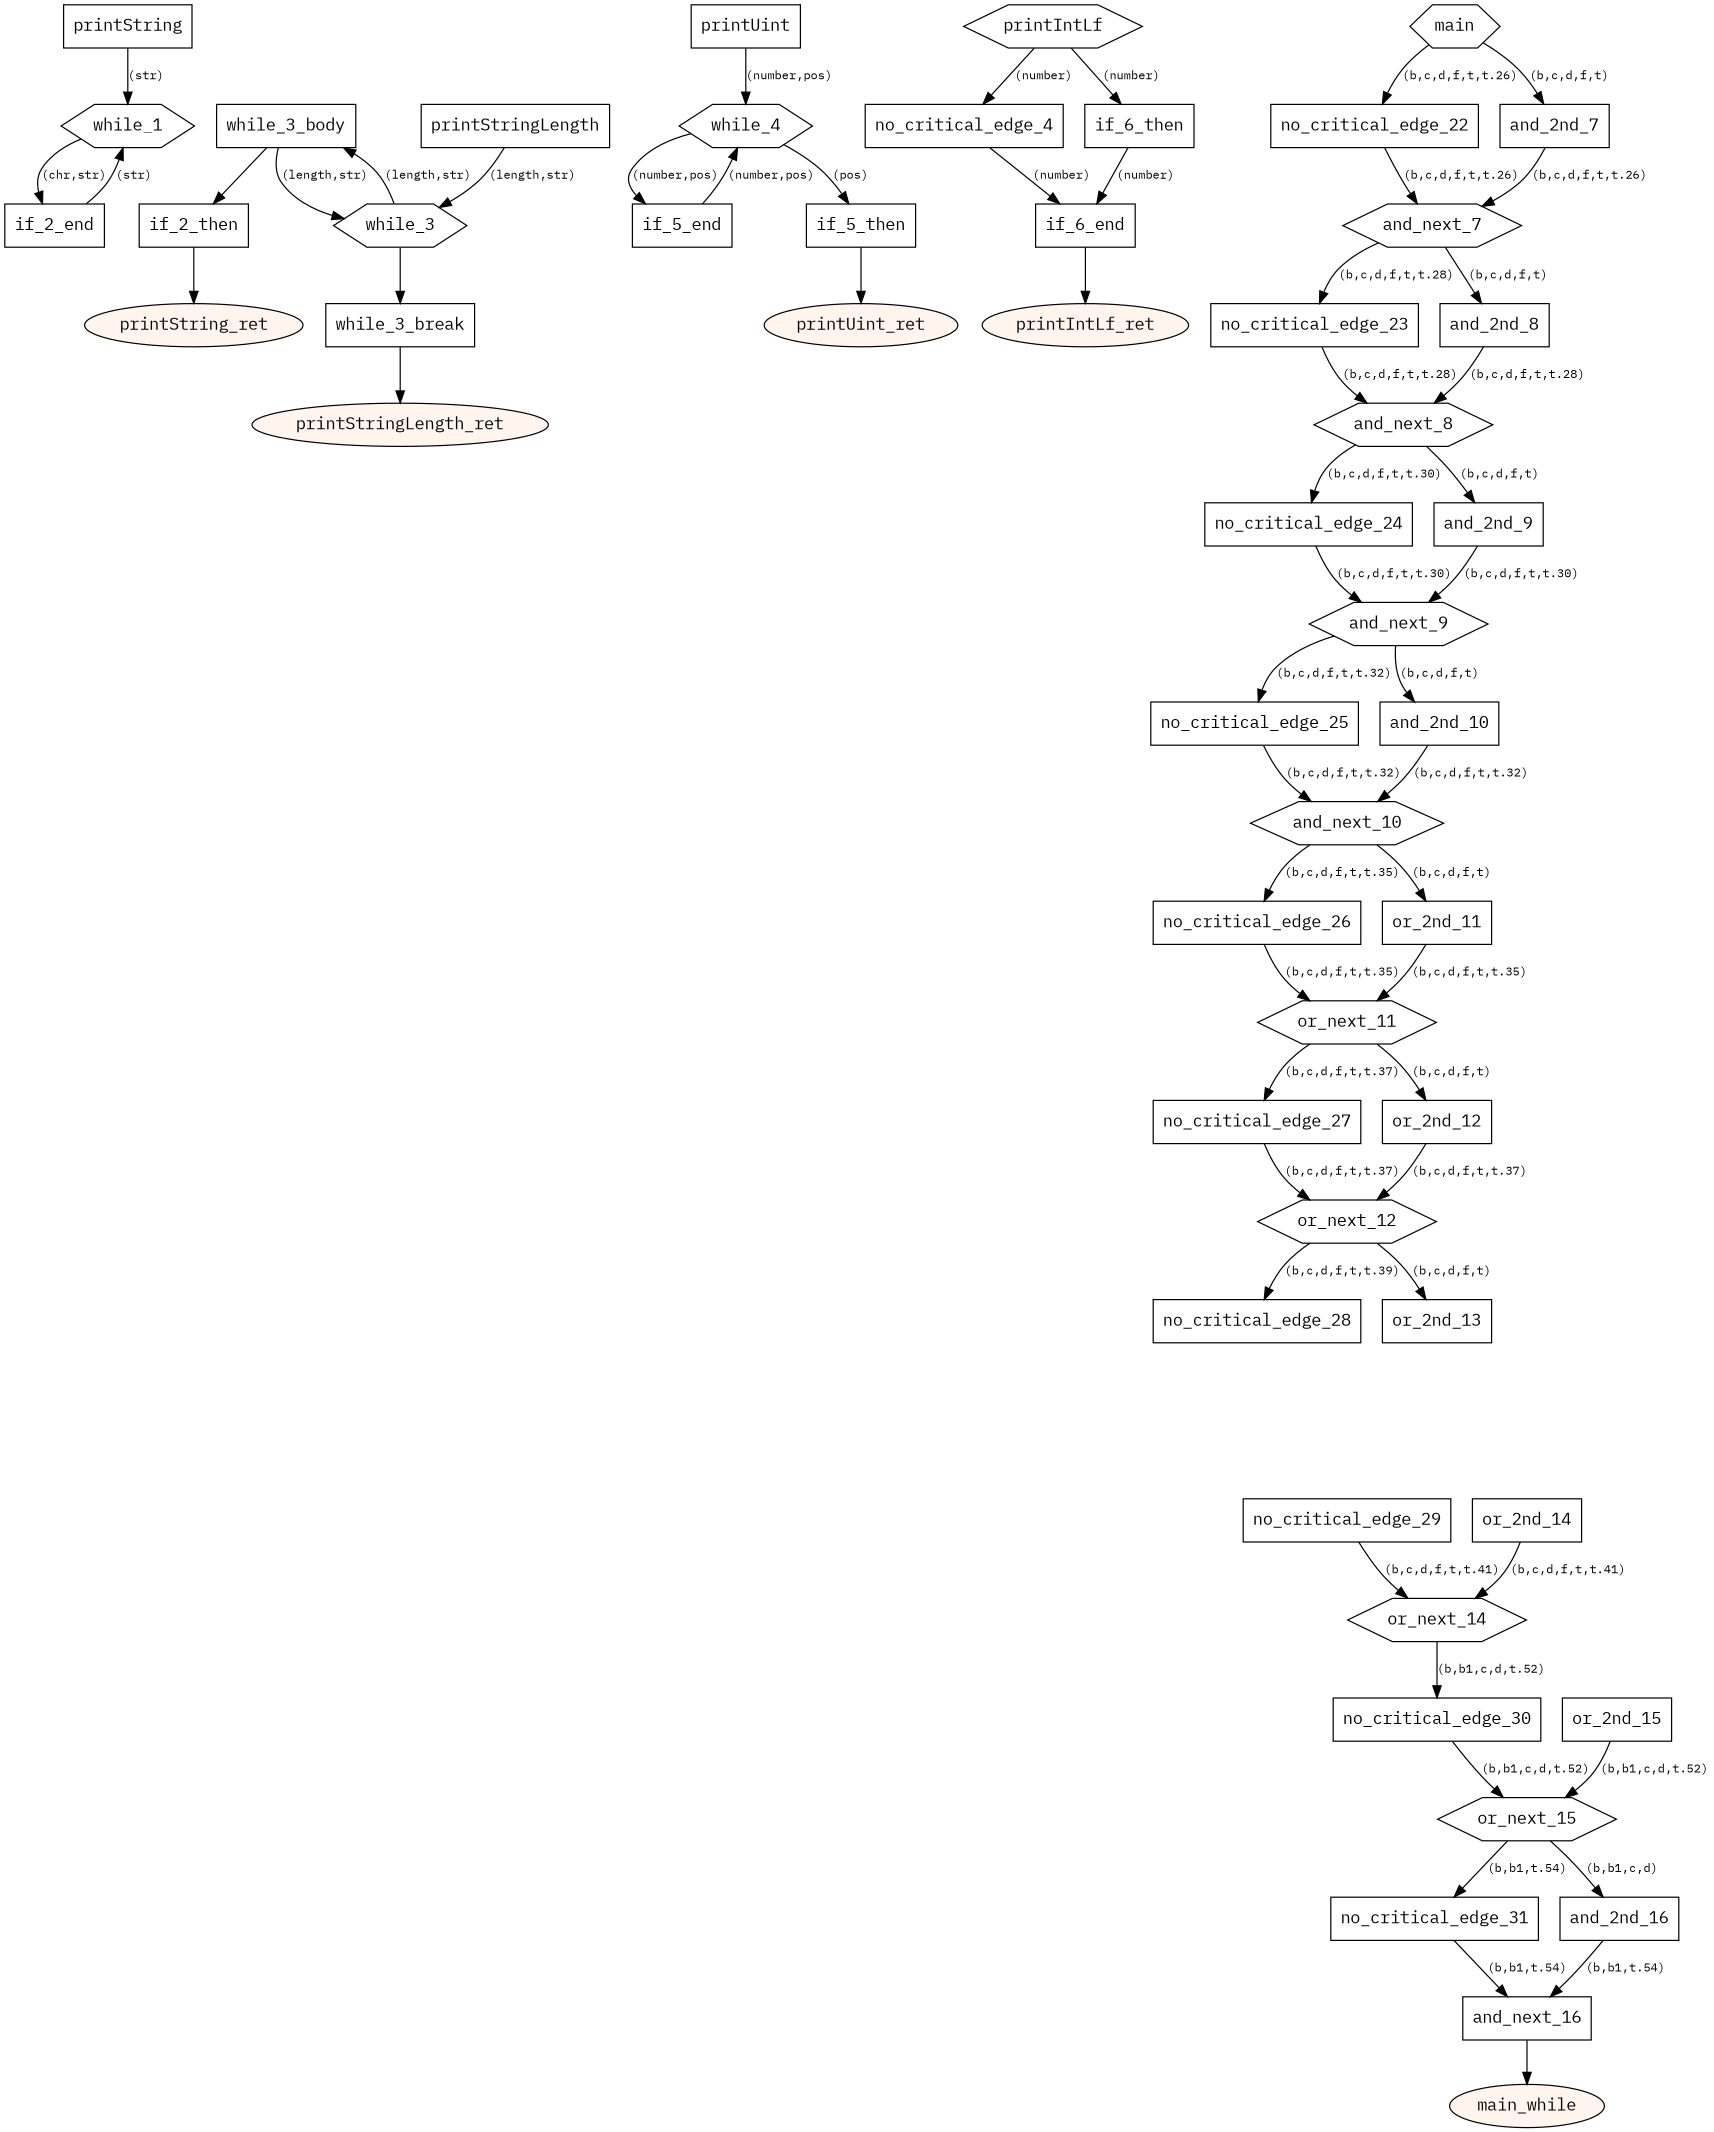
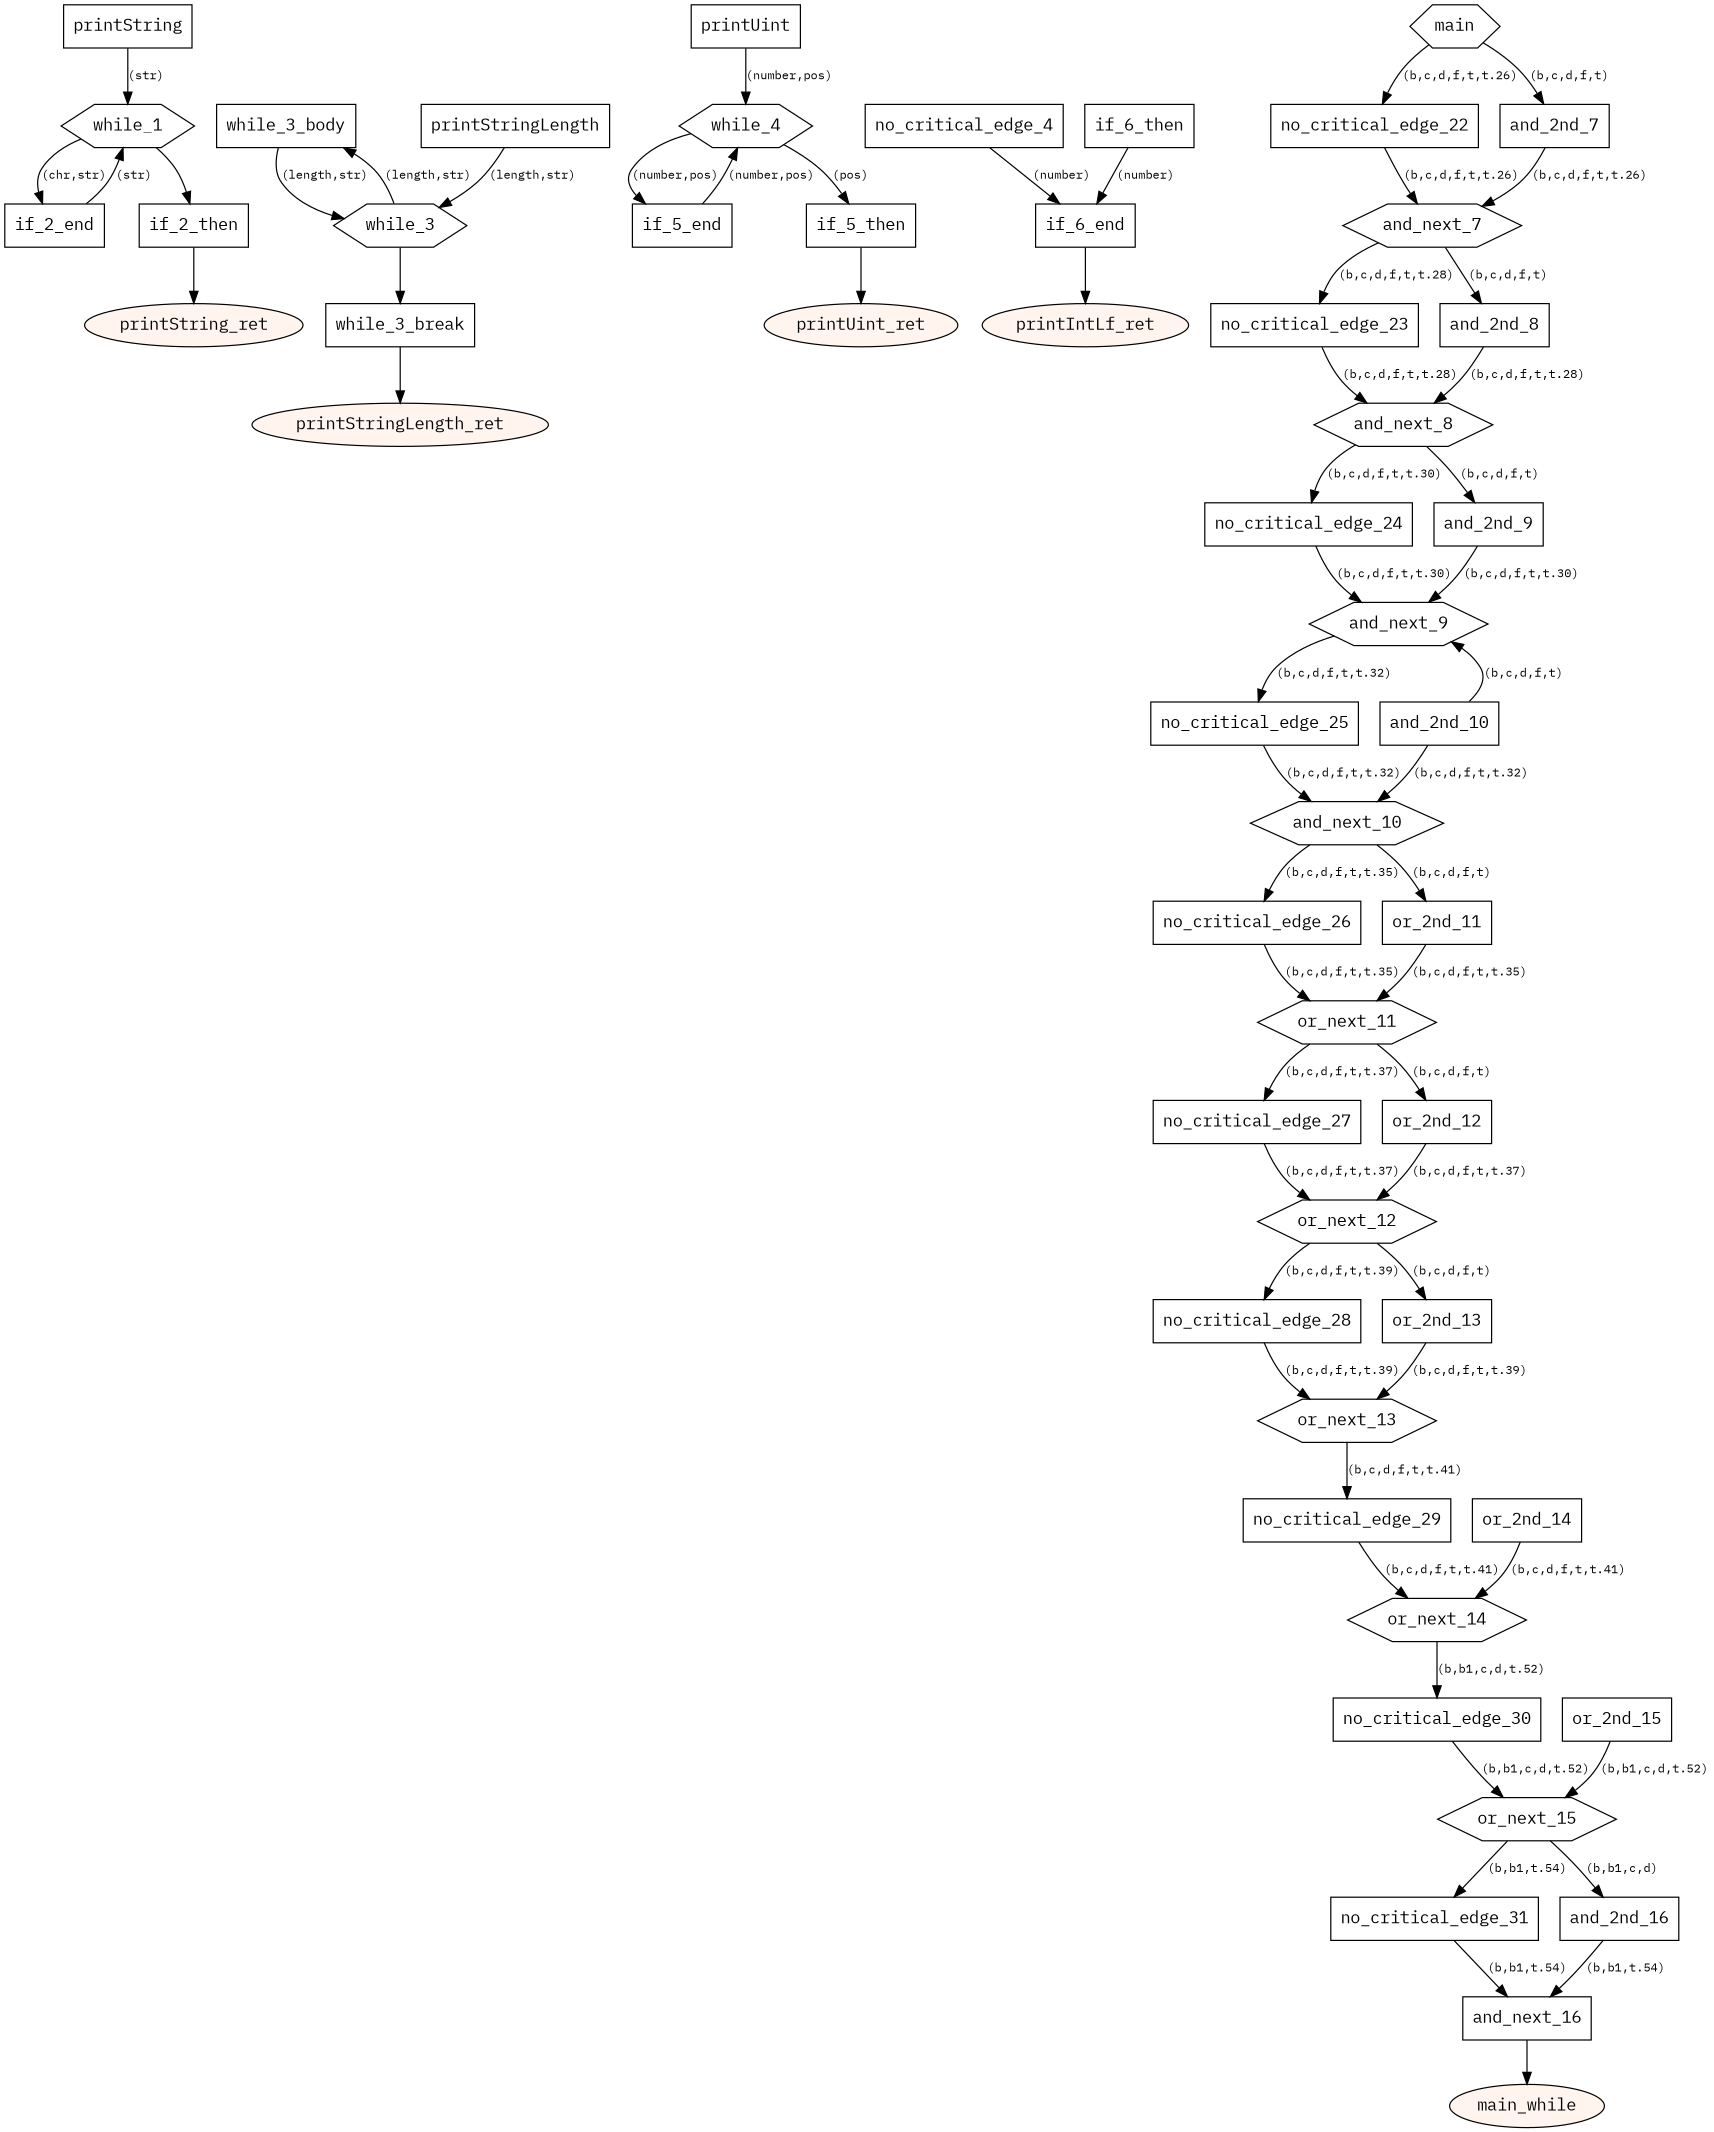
node "printIntLf": removed
edge "while_3_body" -> "if_2_then": now "while_1" -> "if_2_then"
edge "and_next_9" -> "and_2nd_10": reversed
node "or_next_13": added
